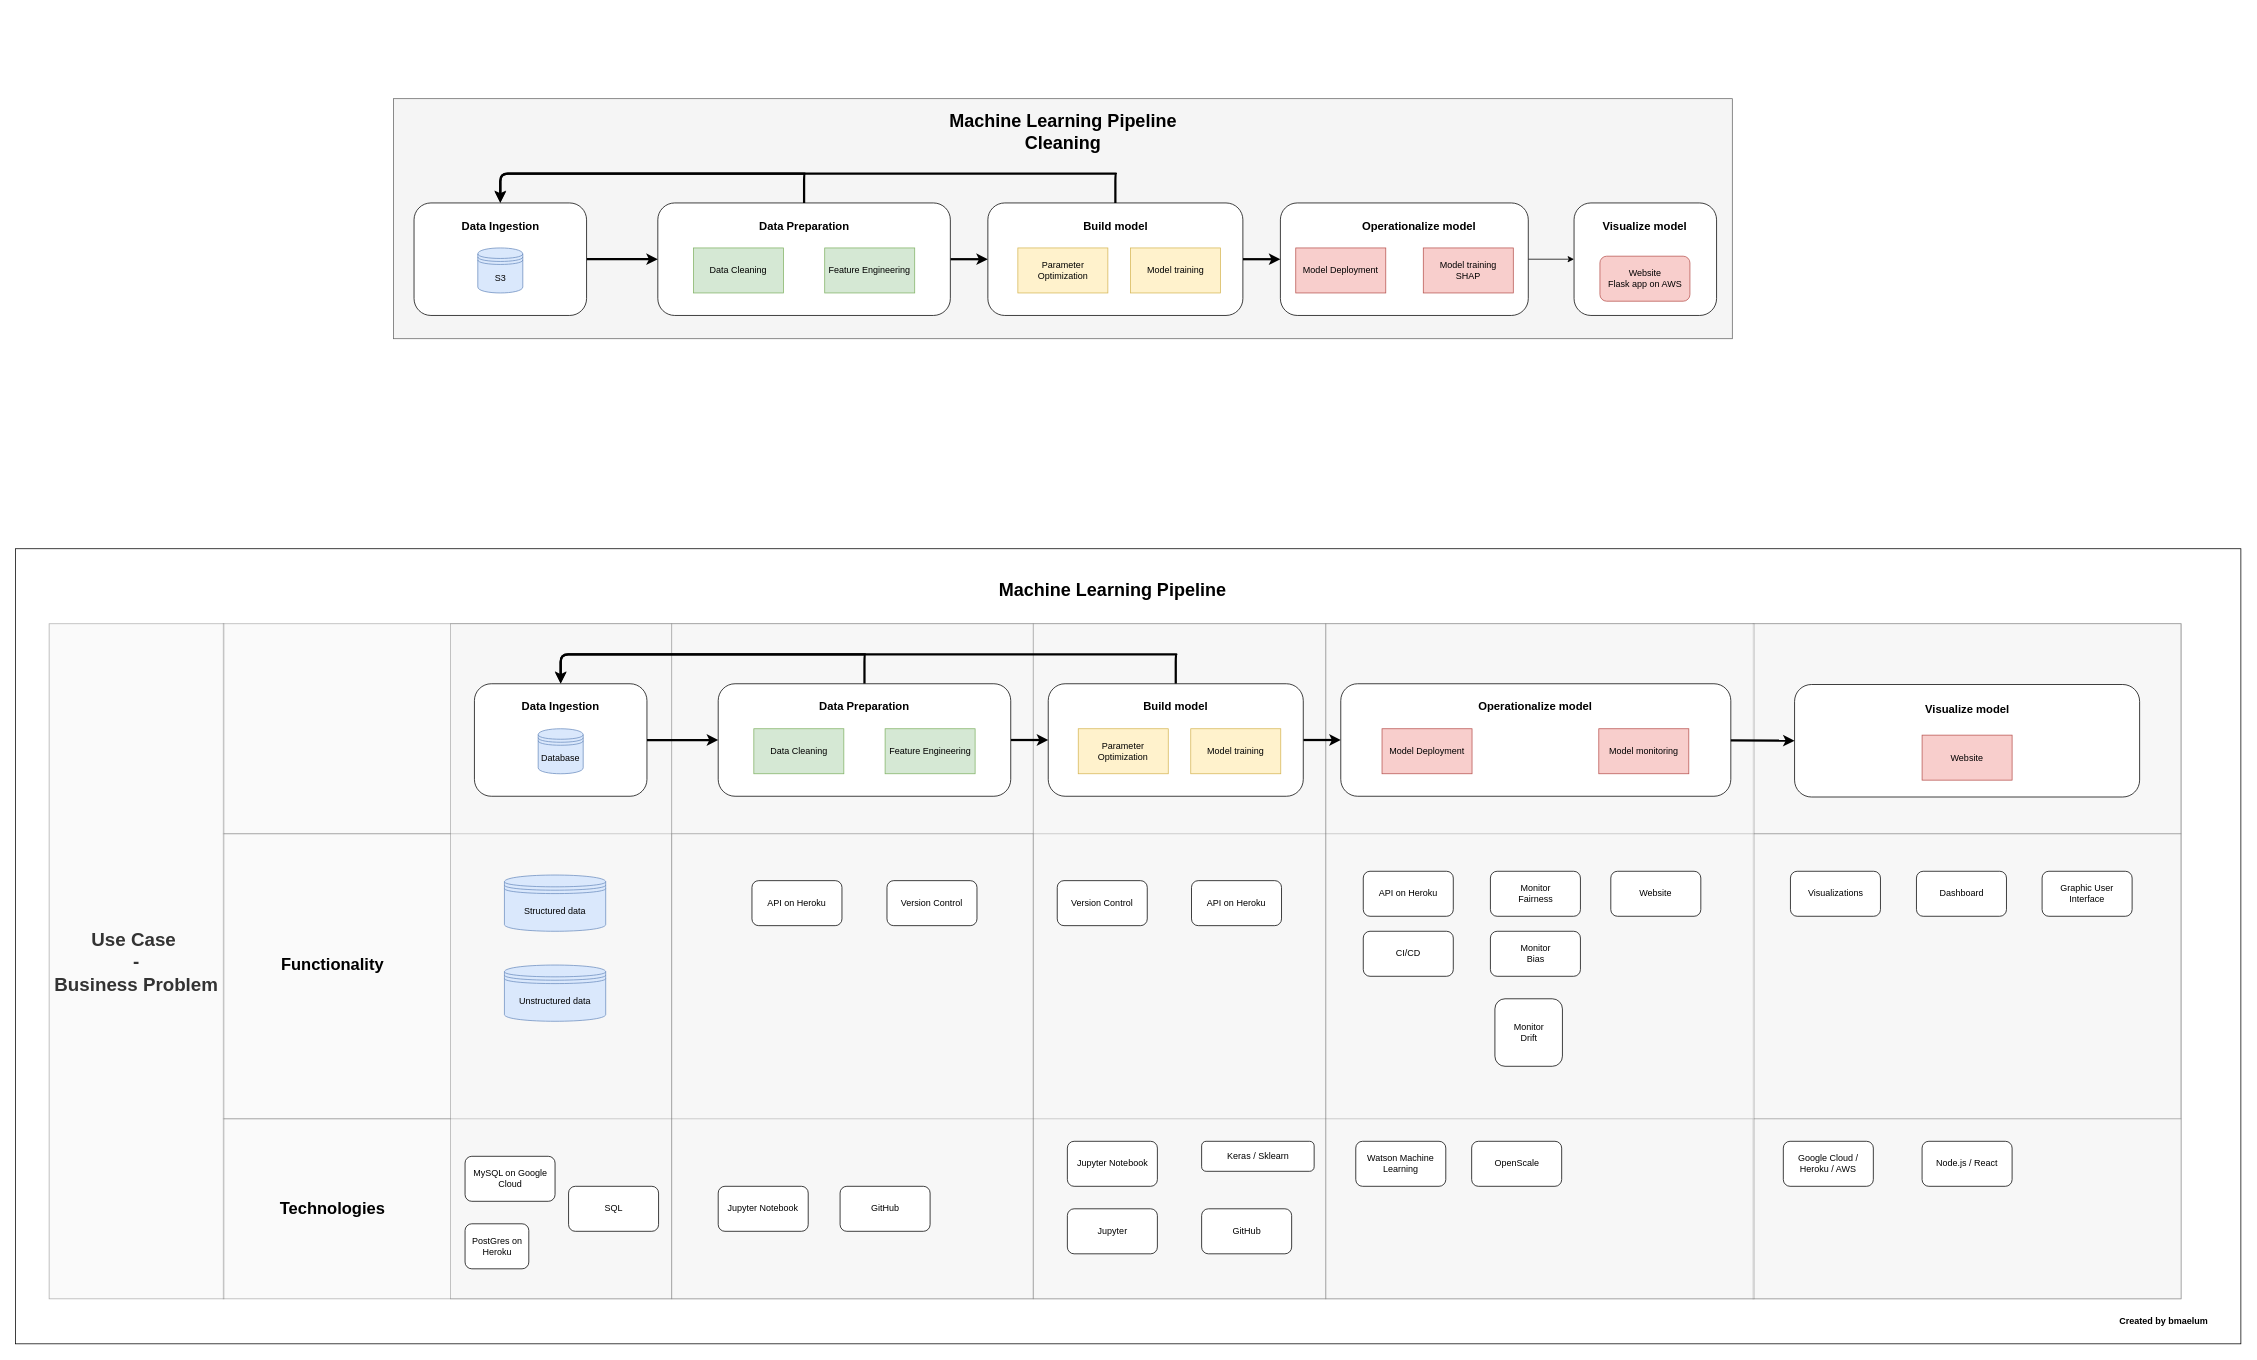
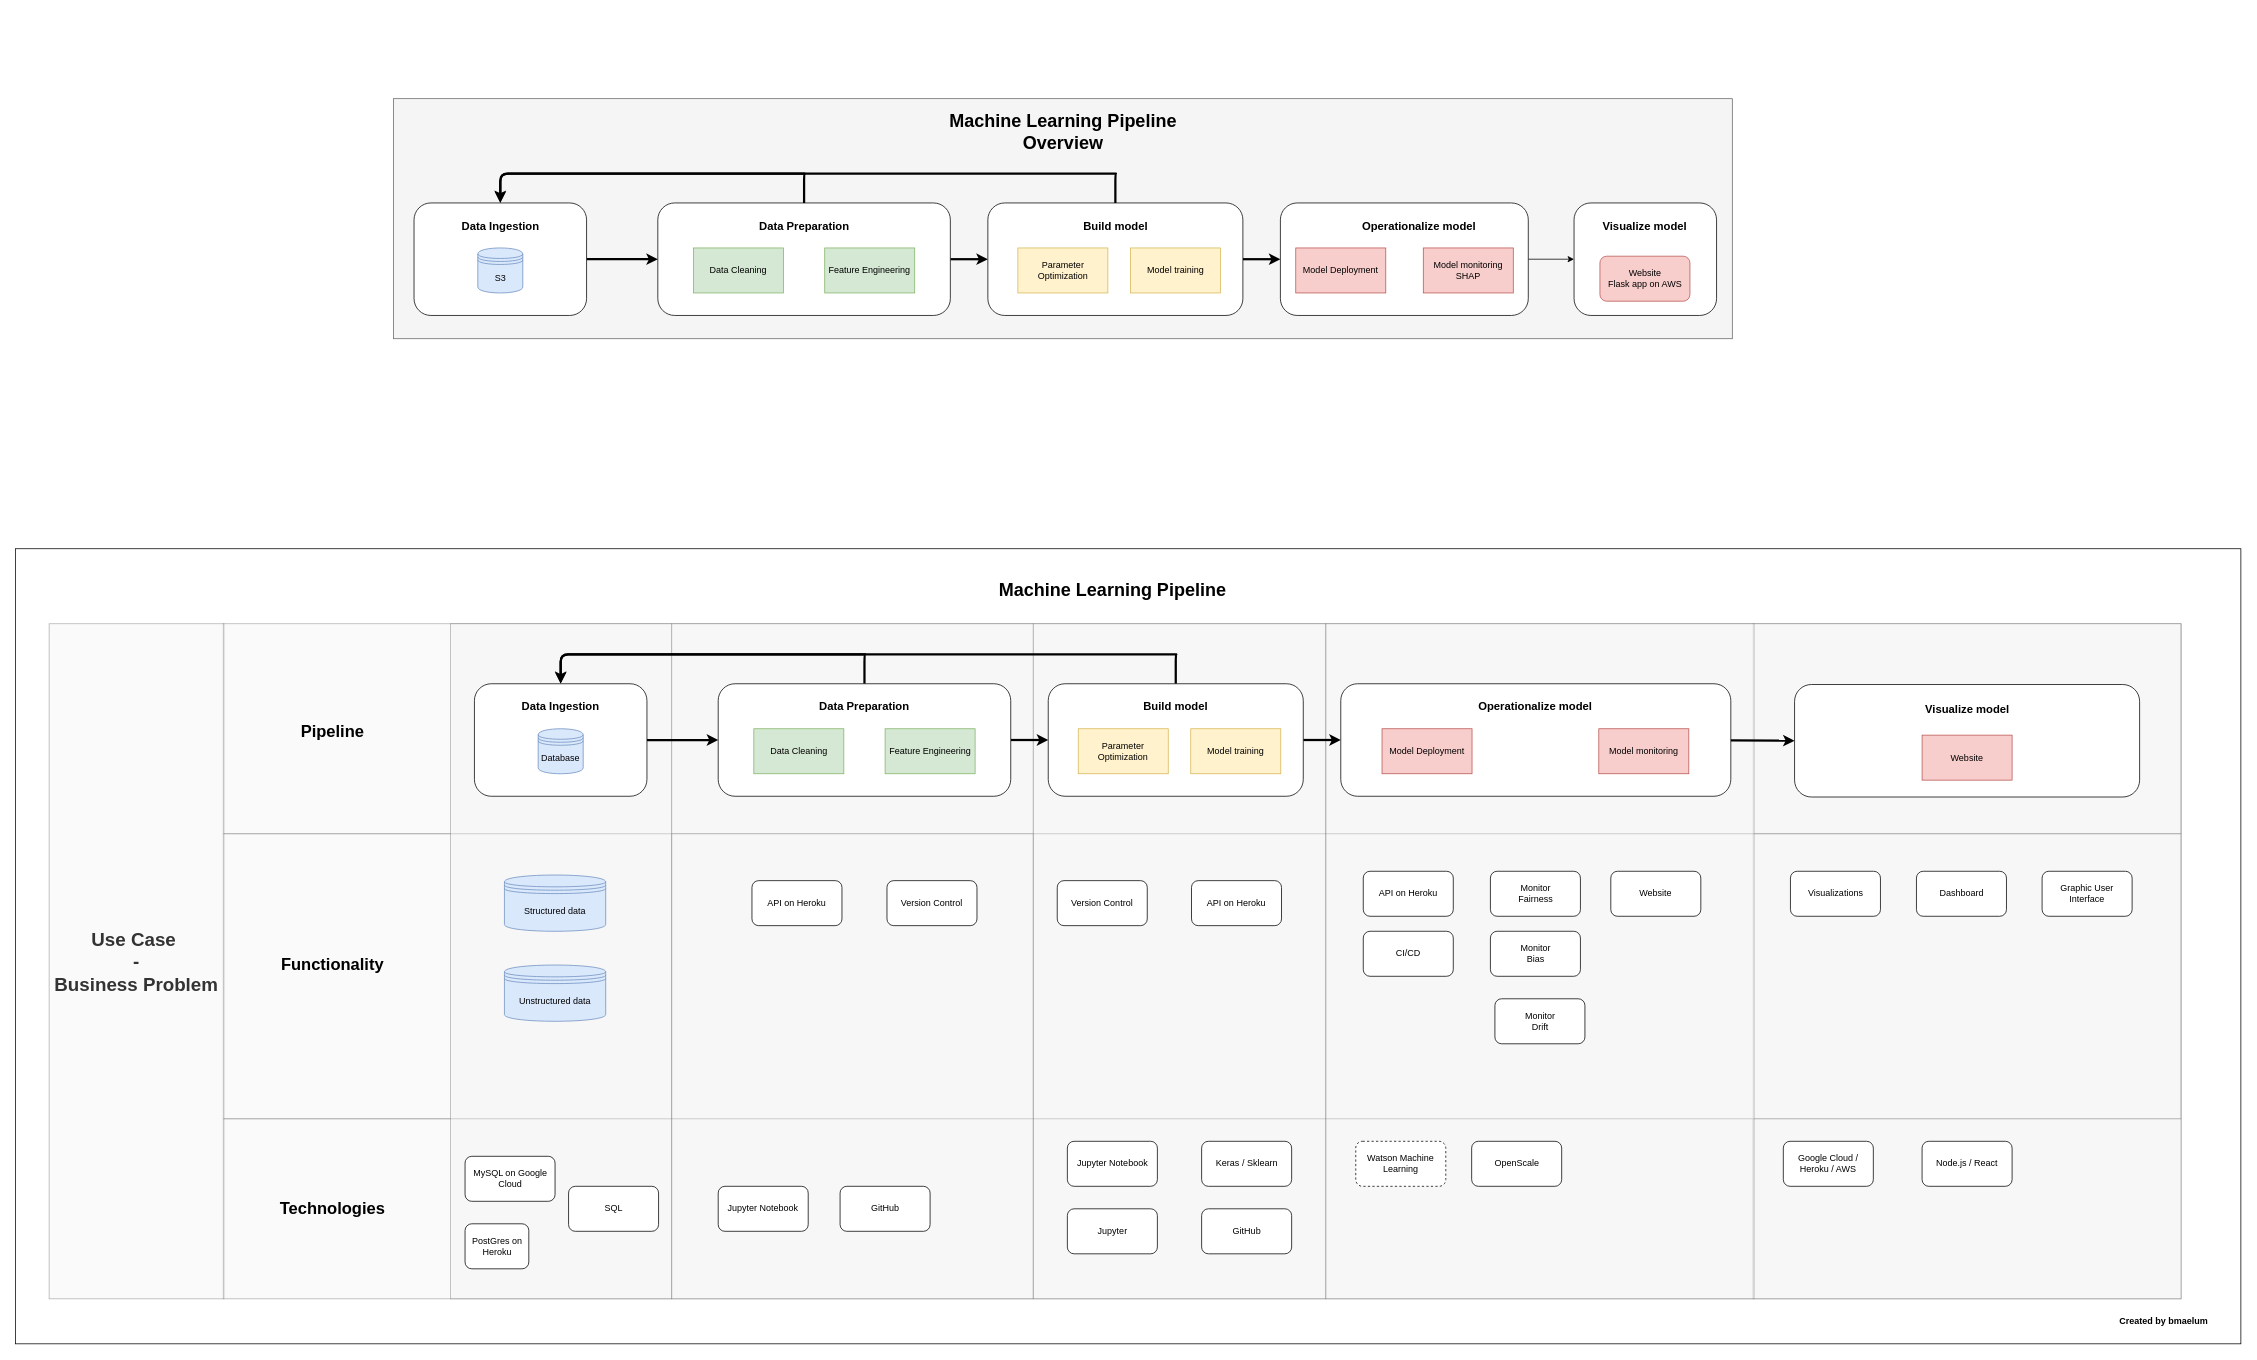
node "Machine Learning Pipeline Cleaning": label "Machine Learning Pipeline Cleaning" -> "Machine Learning Pipeline Overview"
node "Model training SHAP": label "Model training SHAP" -> "Model monitoring SHAP"
node "Pipeline": added
node "Monitor Drift": size 68x68 -> 90x45
node "Keras / Sklearn": size 113x30 -> 90x45
node "Watson Machine Learning": style solid -> dashed
